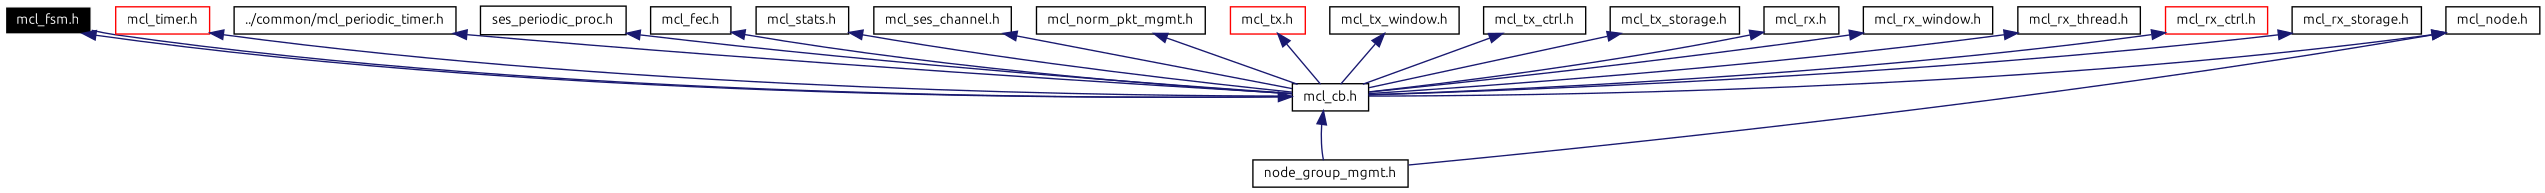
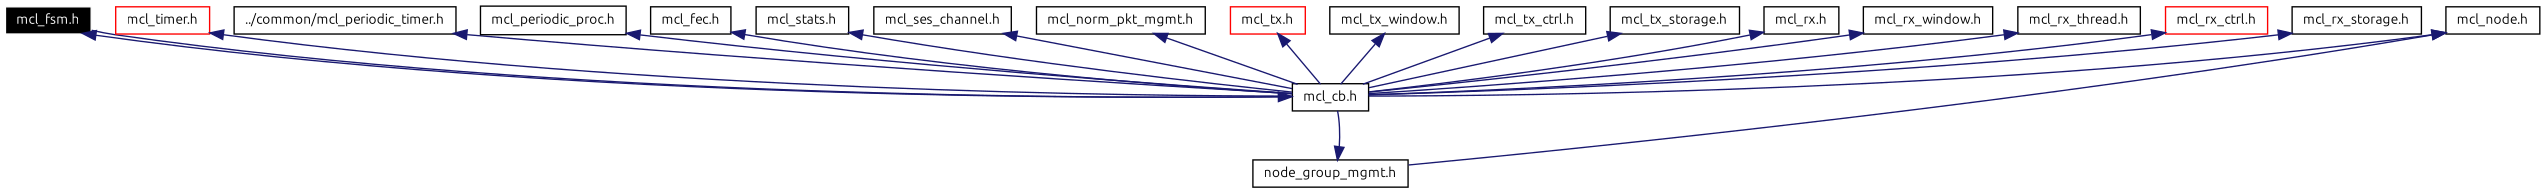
node "ses_periodic_proc.h": label "ses_periodic_proc.h" -> "mcl_periodic_proc.h"
edge "node_group_mgmt.h" -> "mcl_cb.h": reversed
